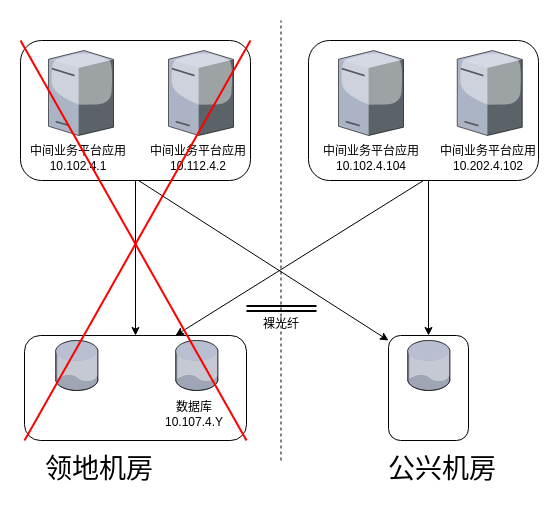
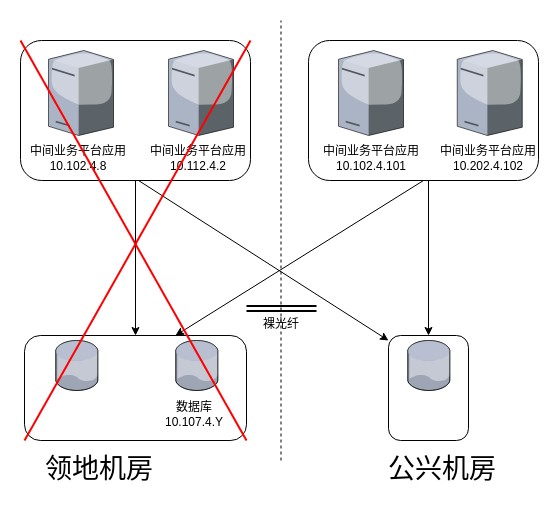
node "中间业务平台应用 10.102.4.1": label "中间业务平台应用 10.102.4.1" -> "中间业务平台应用 10.102.4.8"
node "中间业务平台应用 10.102.4.104": label "中间业务平台应用 10.102.4.104" -> "中间业务平台应用 10.102.4.101"
